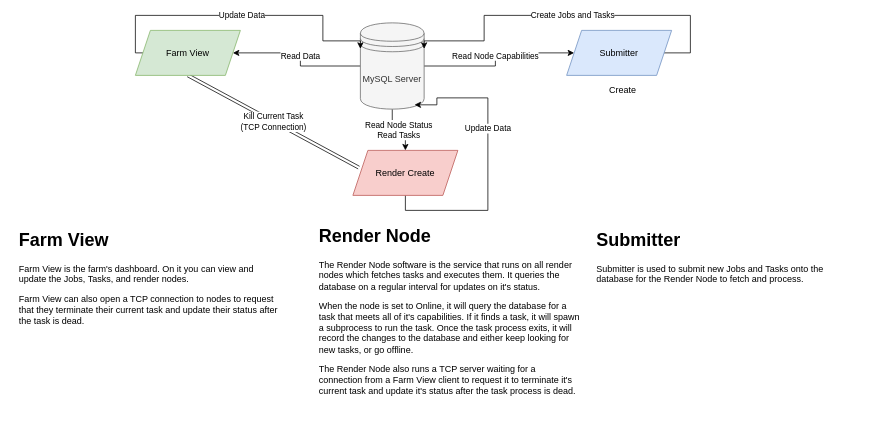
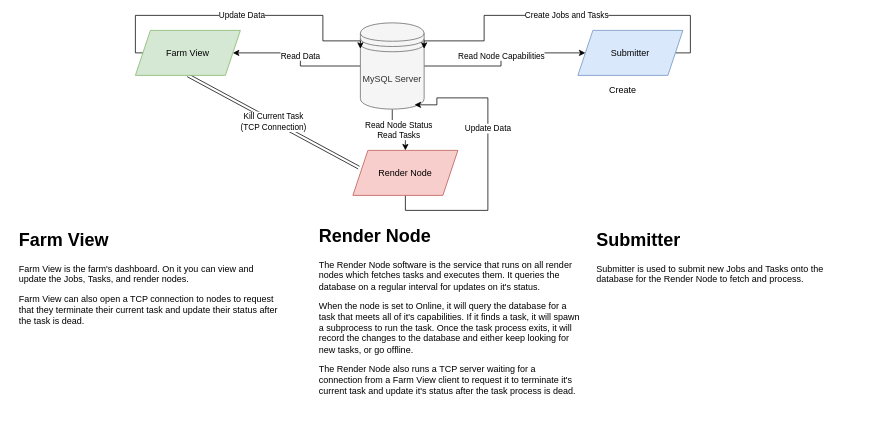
node "Submitter": moved (619, 53) -> (630, 53)
node "Render Create": label "Render Create" -> "Render Node"
